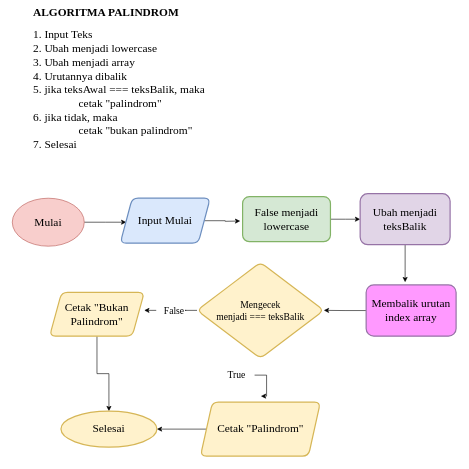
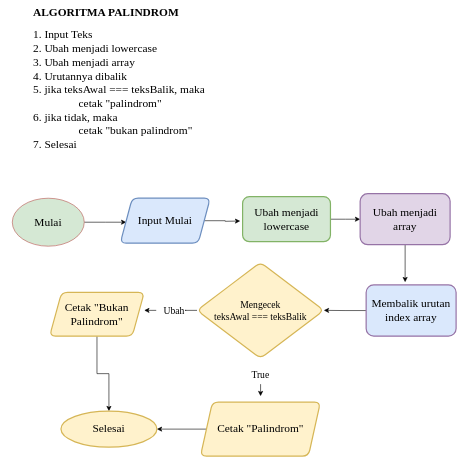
node "False menjadi lowercase": label "False menjadi lowercase" -> "Ubah menjadi lowercase"
node "Ubah menjadi teksBalik": label "Ubah menjadi teksBalik" -> "Ubah menjadi array"
node "Mulai": fillcolor #f8cecc -> #d5e8d4
node "False": label "False" -> "Ubah"
node "Mengecek menjadi === teksBalik": label "Mengecek menjadi === teksBalik" -> "Mengecek teksAwal === teksBalik"
node "Membalik urutan index array": fillcolor #ff99ff -> #dae8fc
node "True": moved (237, 375) -> (261, 375)
